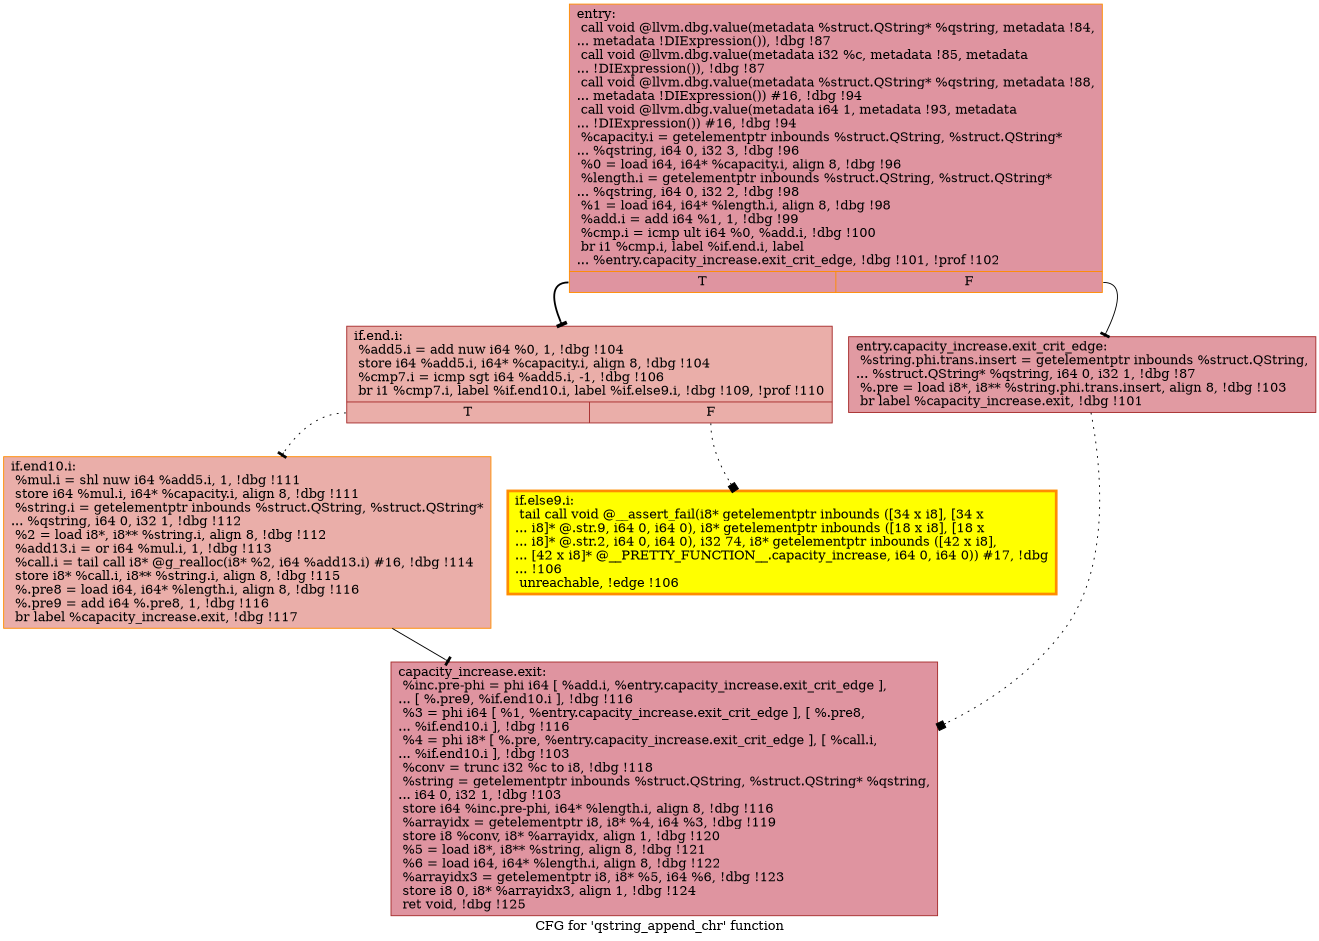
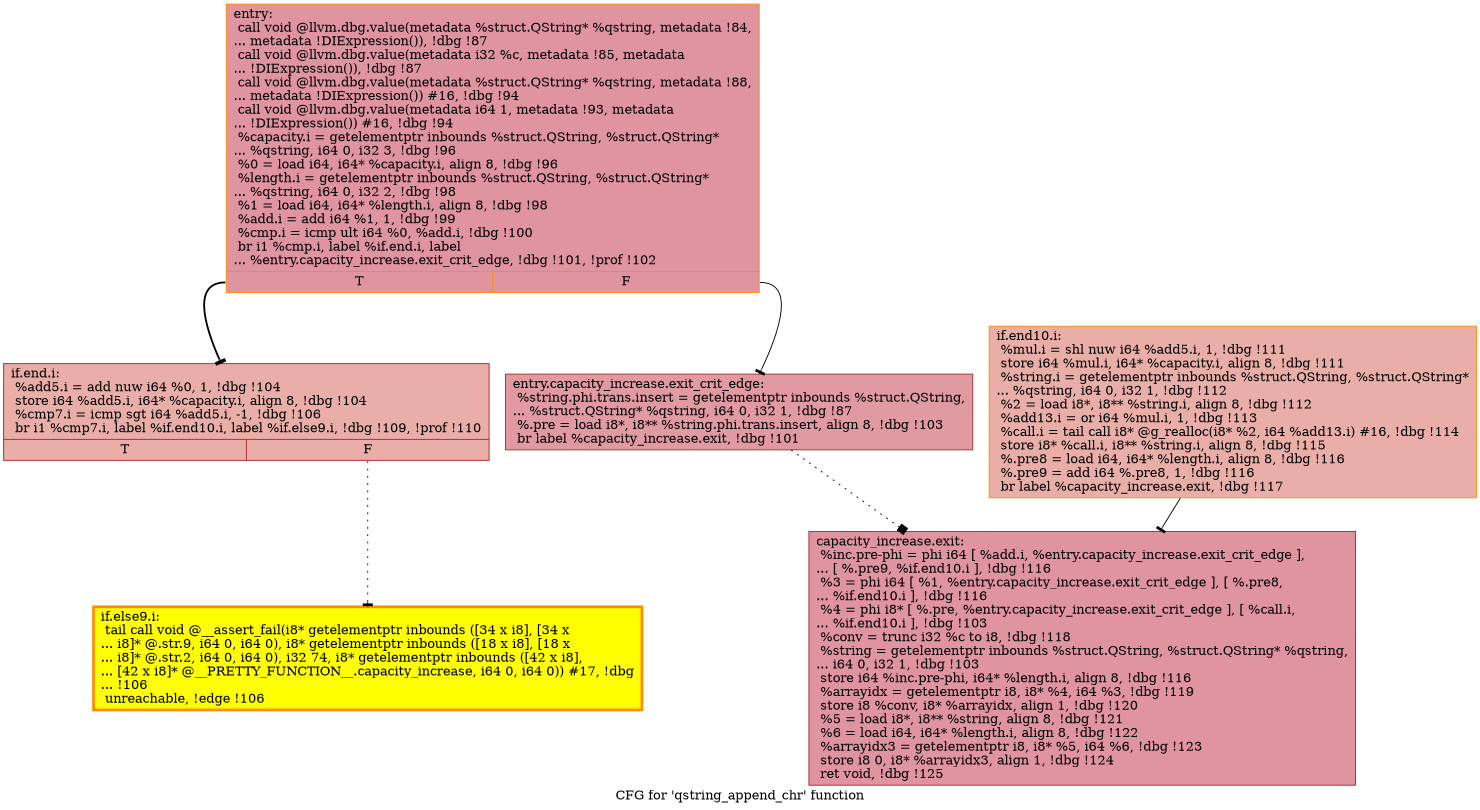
edge "if.end.i:" -> "if.end10.i:": removed
edge "if.end.i:" -> "if.else9.i:": arrowhead box -> tee
